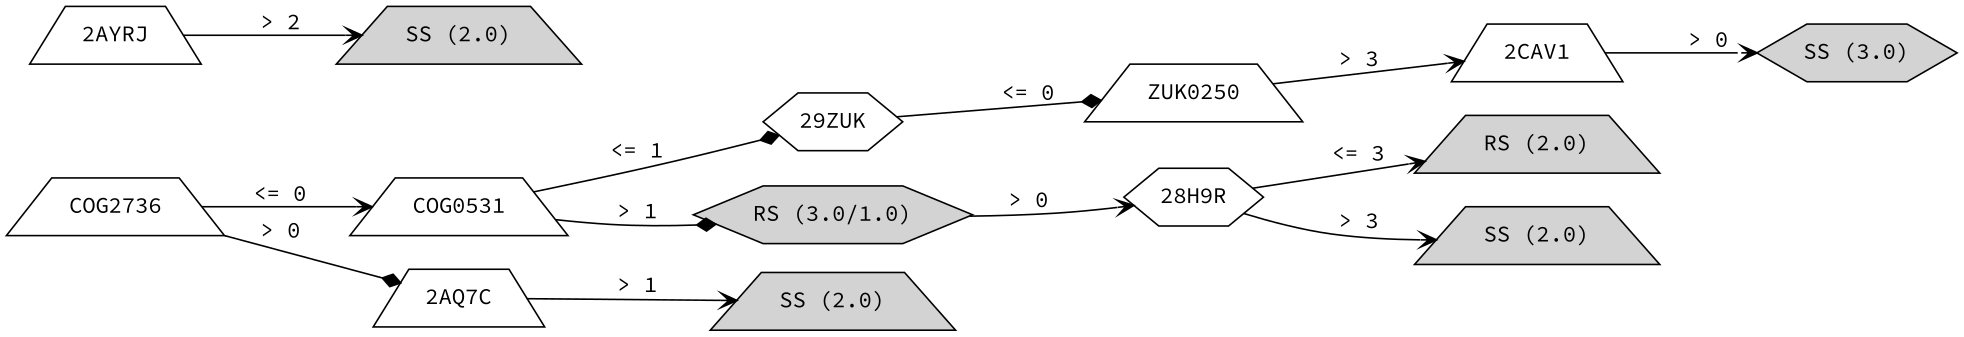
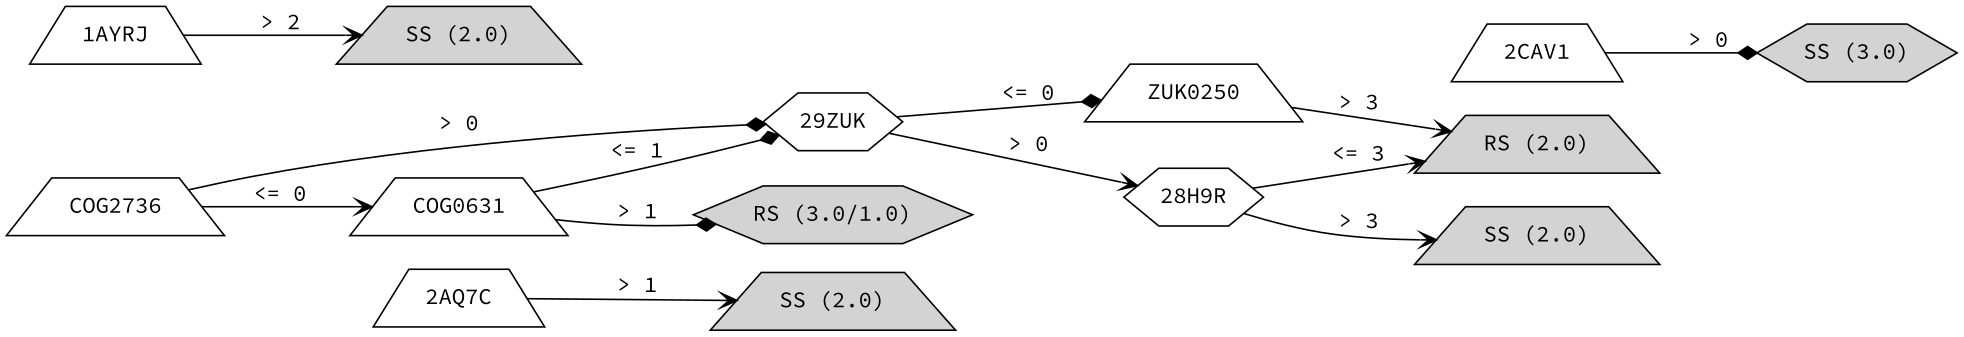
node "2AYRJ": label "2AYRJ" -> "1AYRJ"
edge "2CAV1" -> "SS (3.0)": arrowhead vee -> diamond
edge "ZUK0250" -> "2CAV1": now "ZUK0250" -> "RS (2.0)"
node "COG0531": label "COG0531" -> "COG0631"
edge "RS (3.0/1.0)" -> "28H9R": now "29ZUK" -> "28H9R"
edge "COG2736" -> "2AQ7C": now "COG2736" -> "29ZUK"
